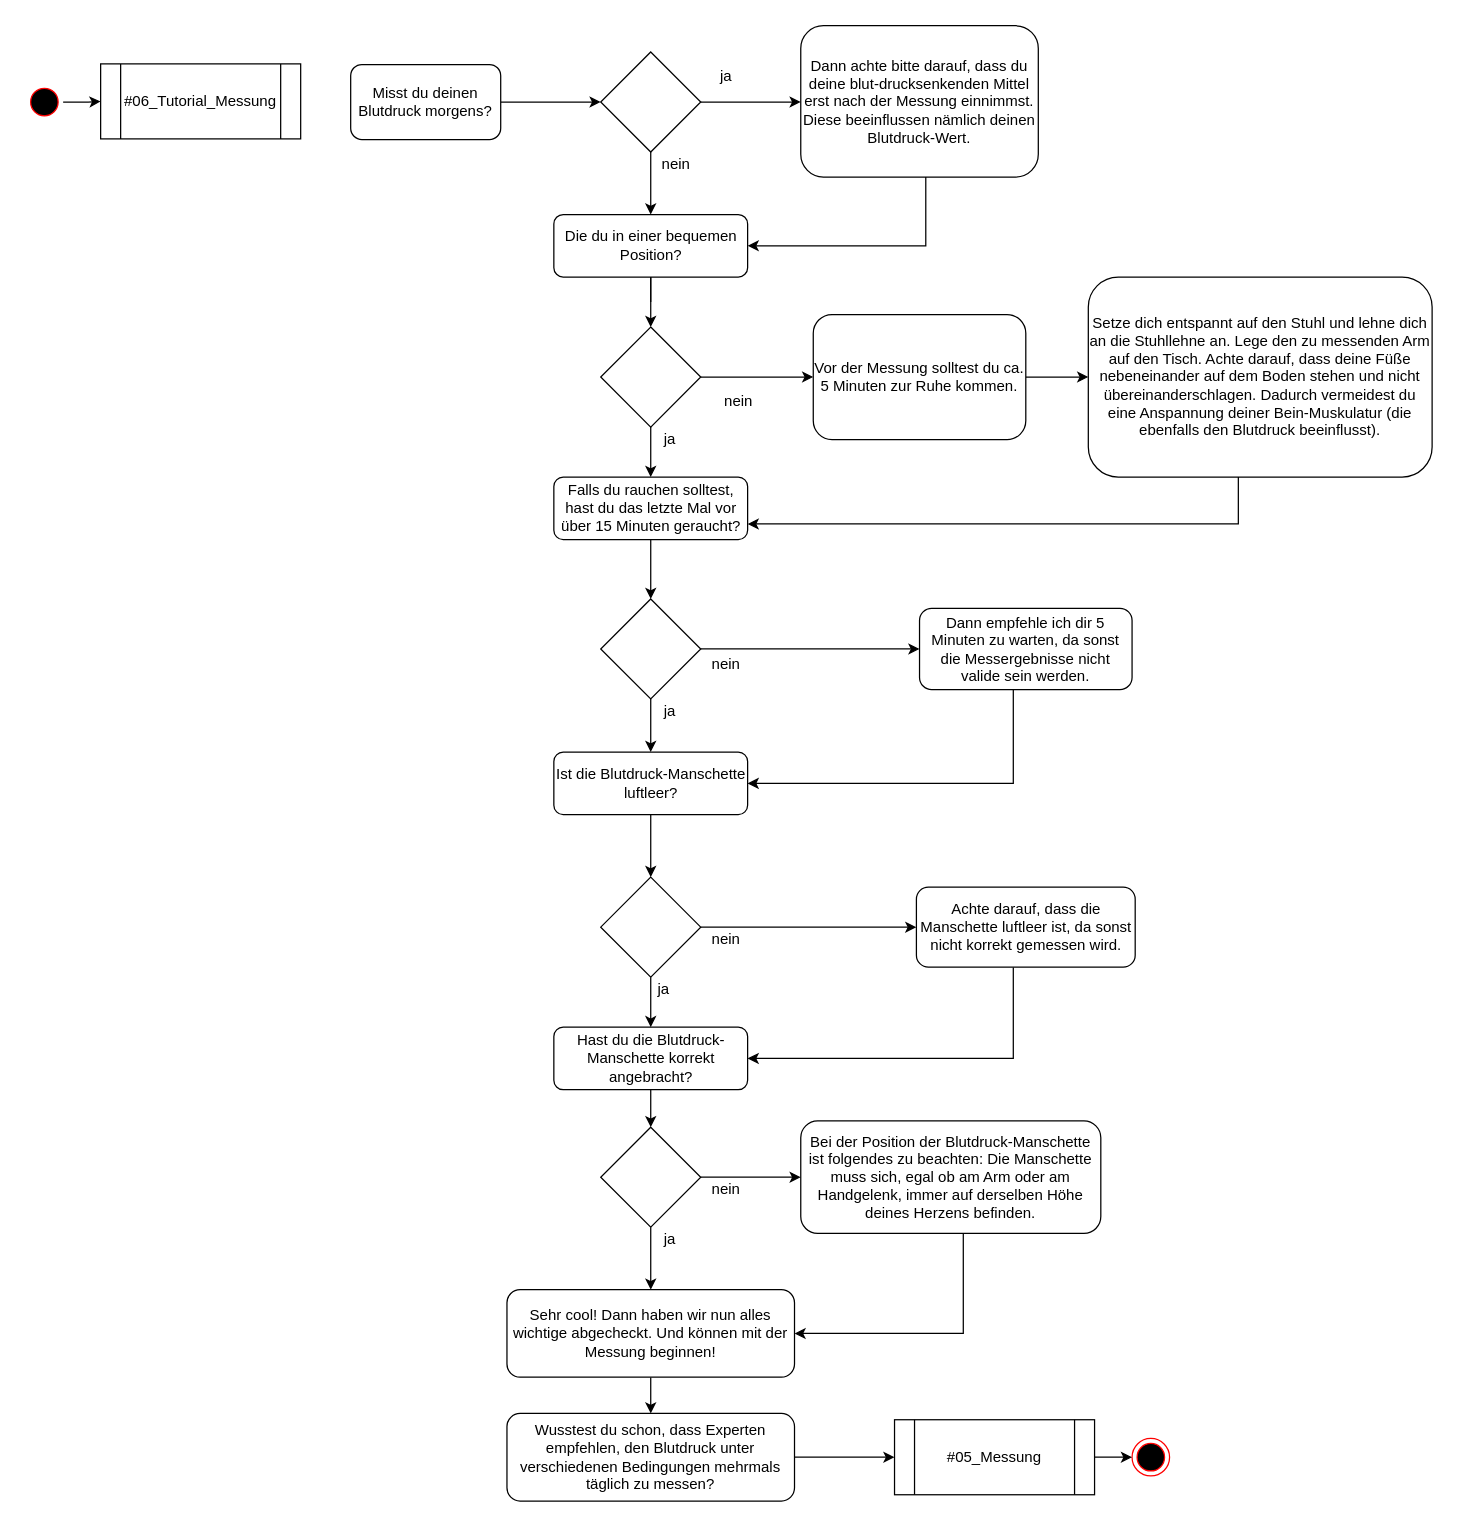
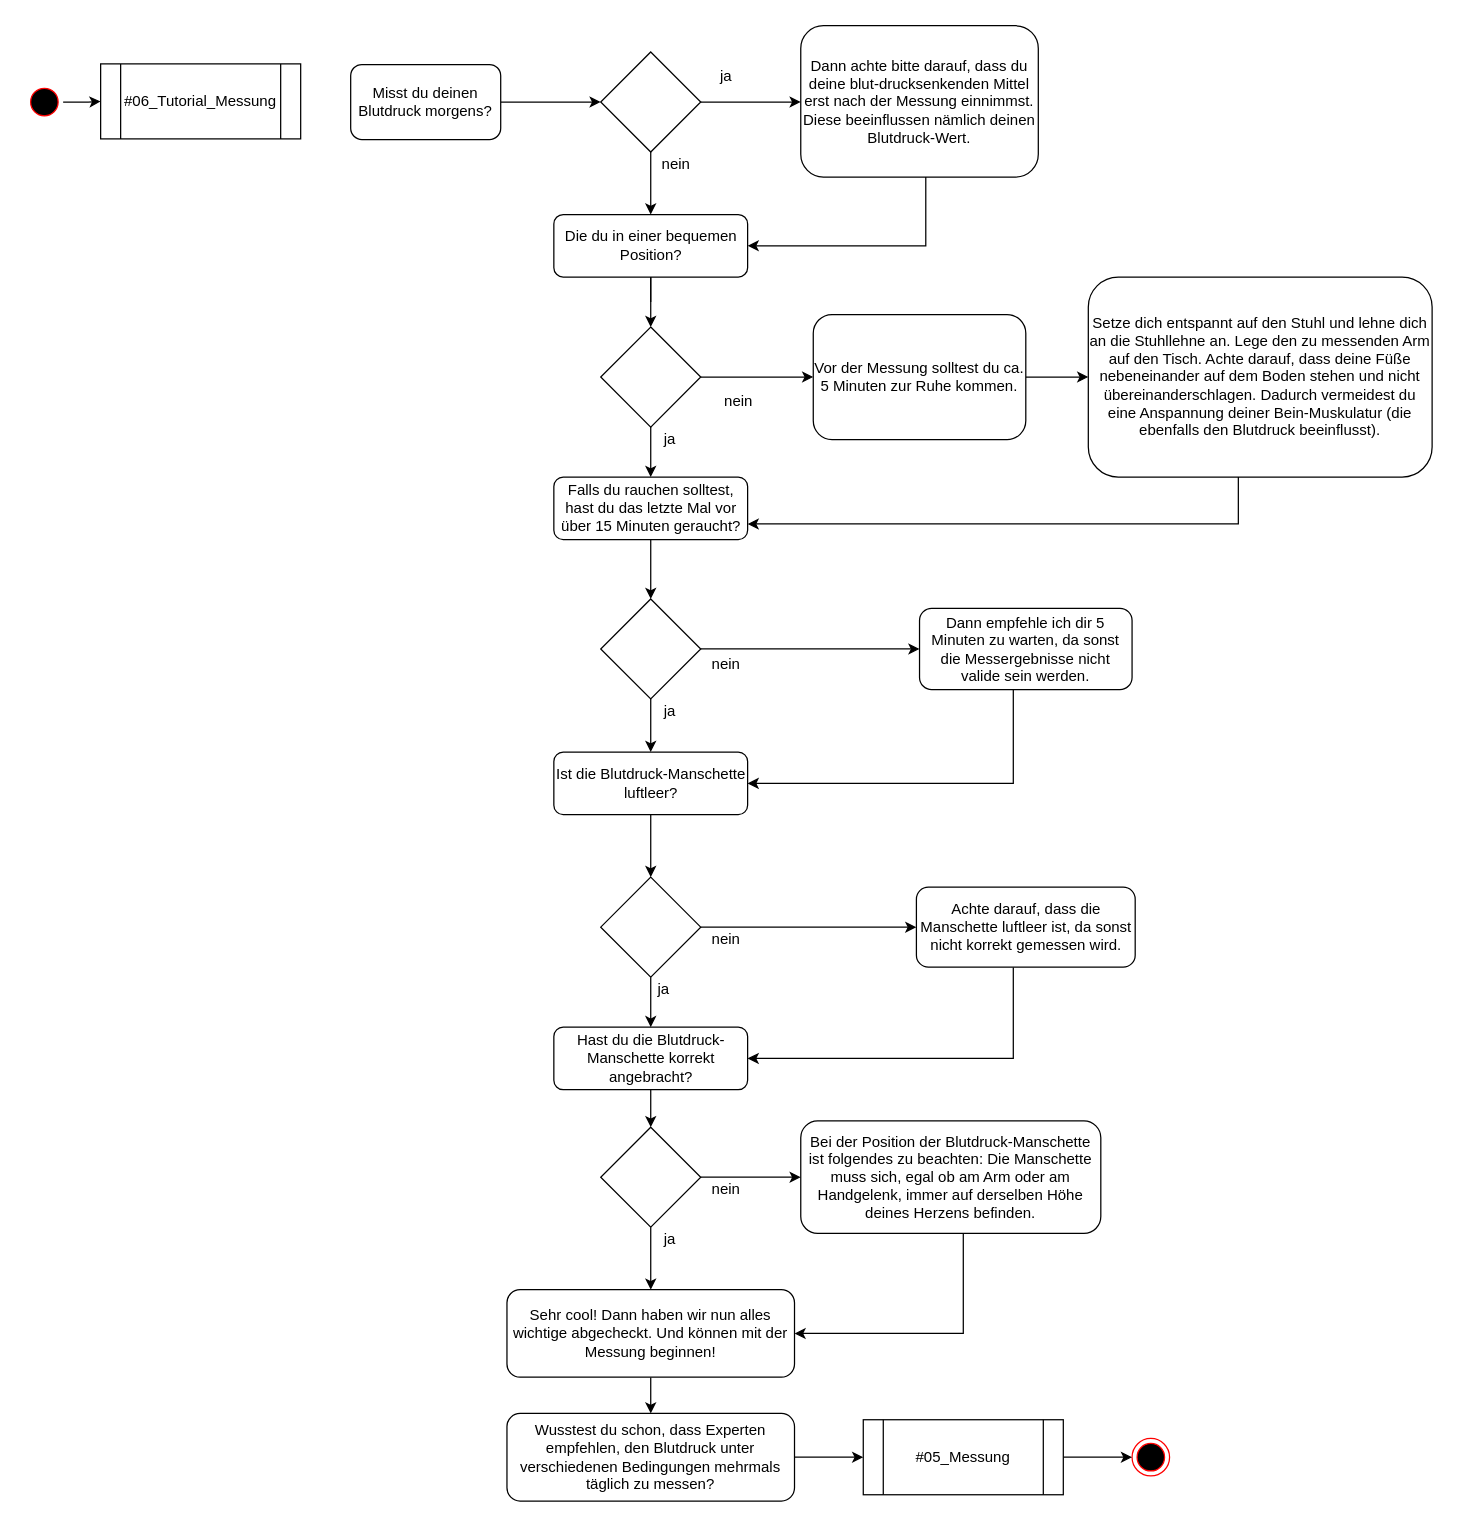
node "#05_Messung": moved (994, 1457) -> (963, 1457)
